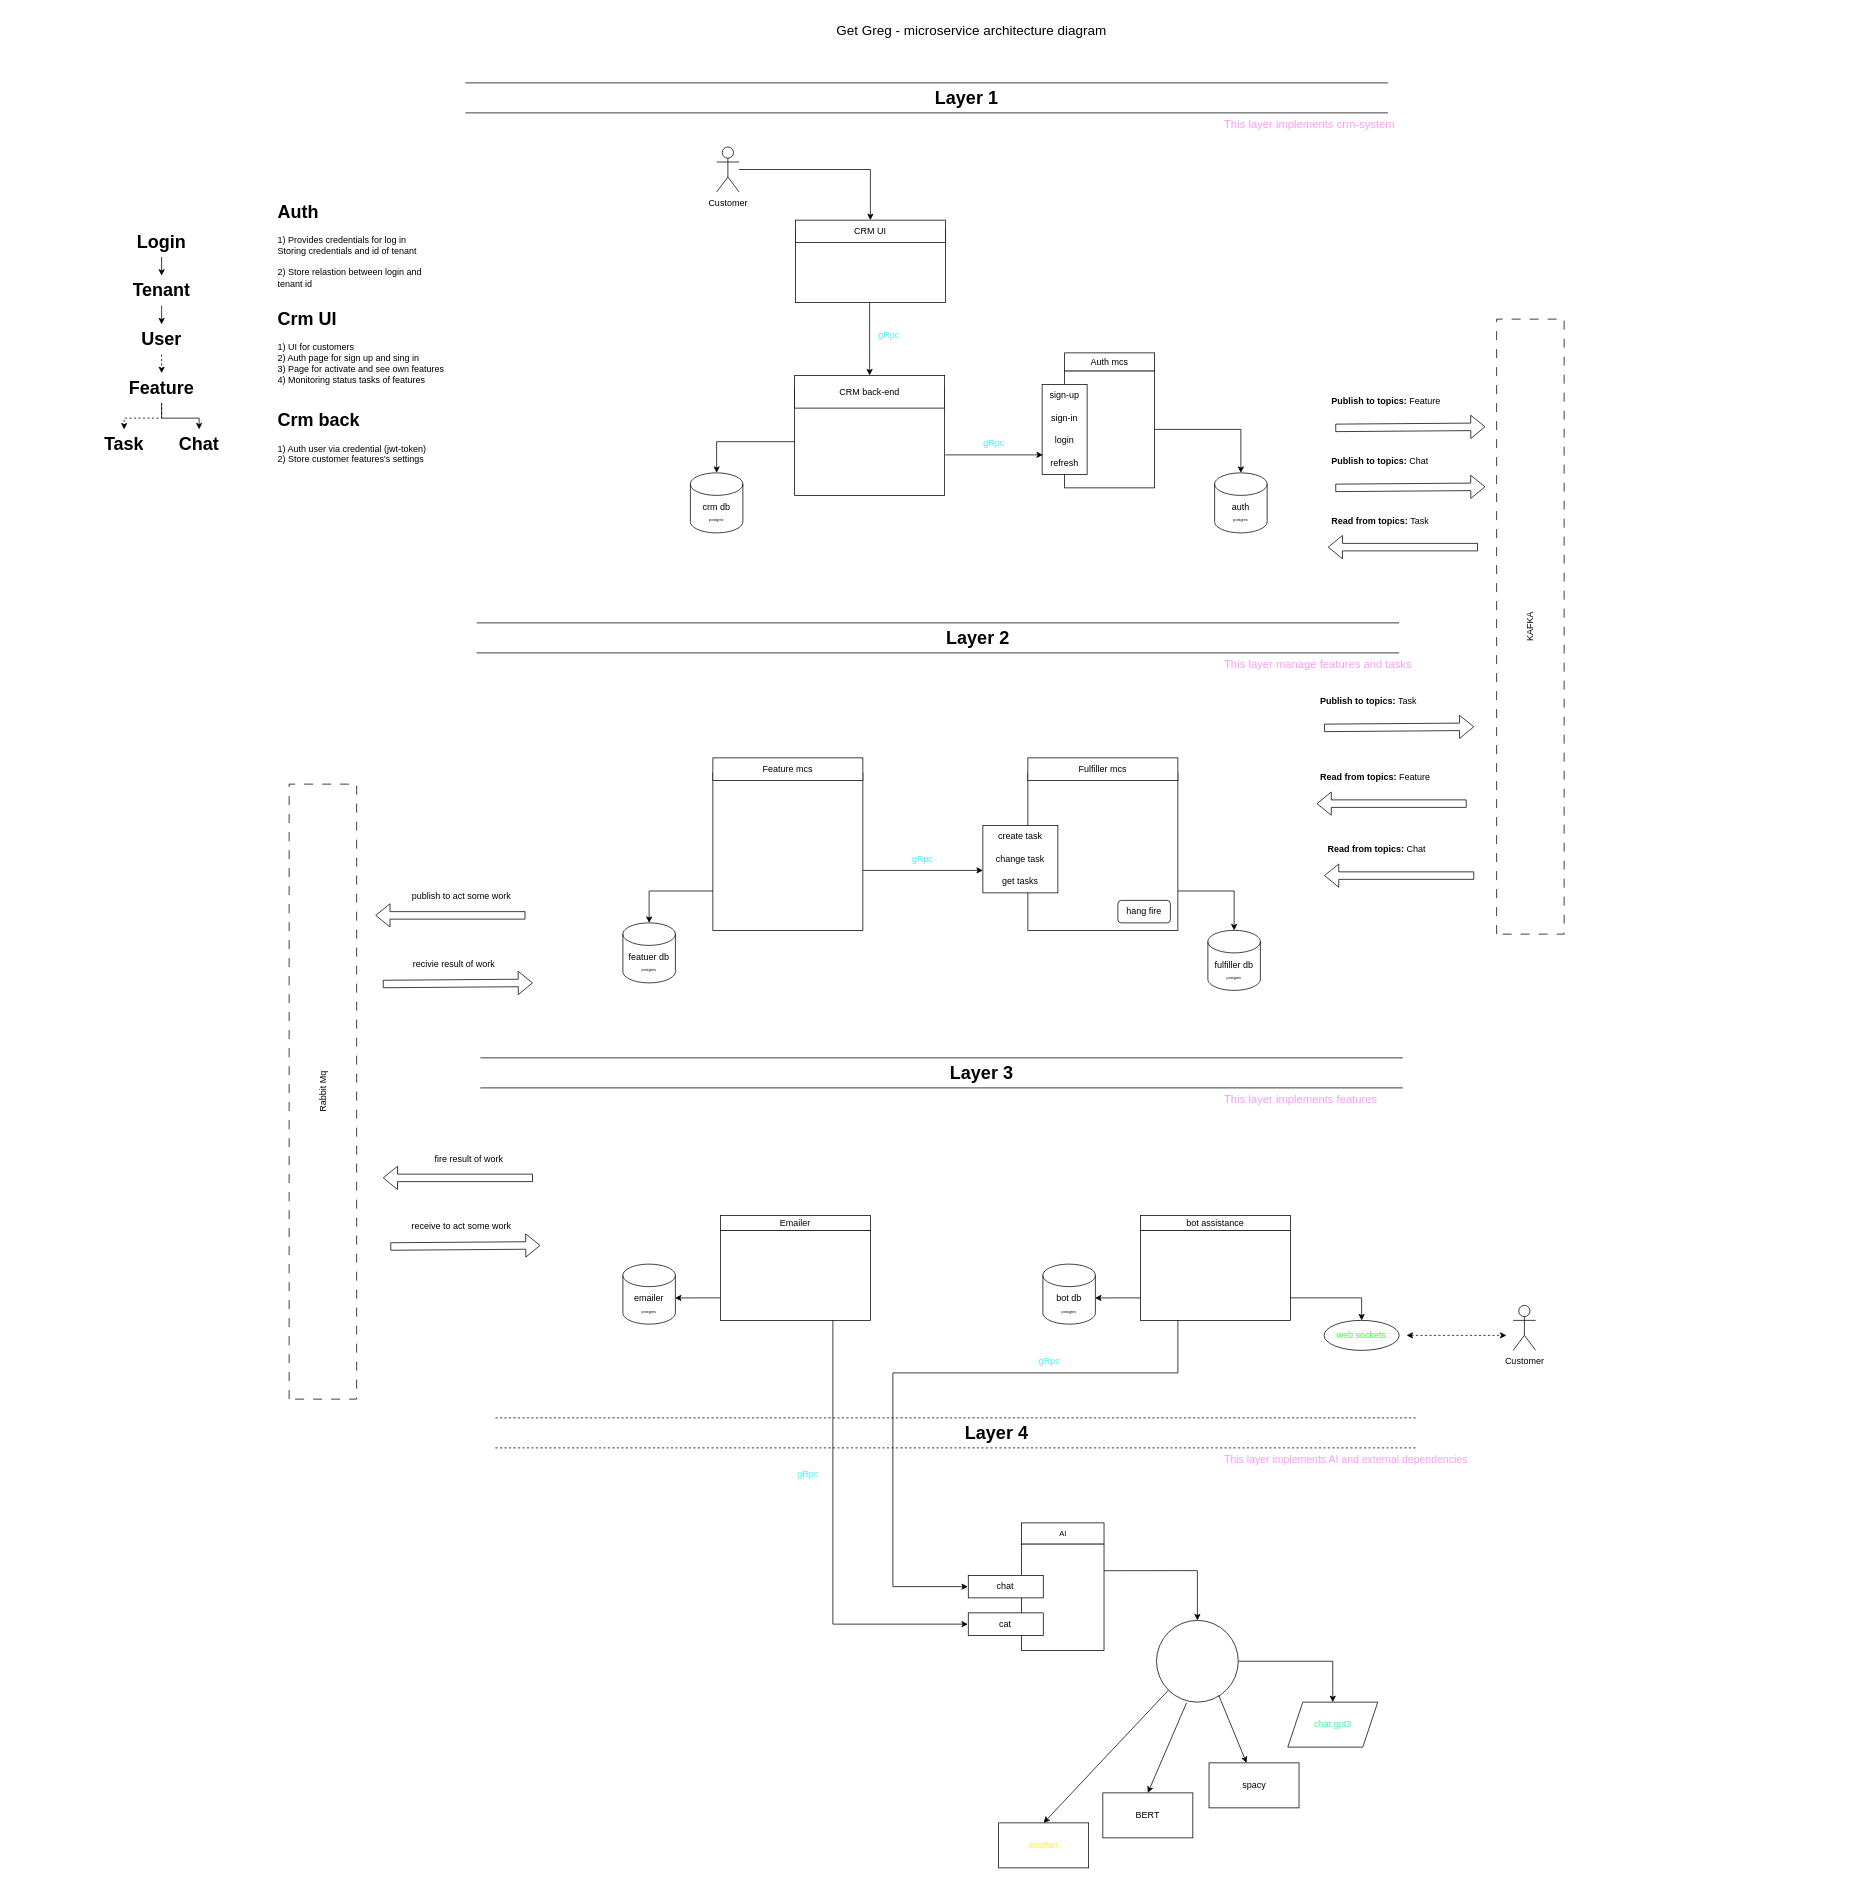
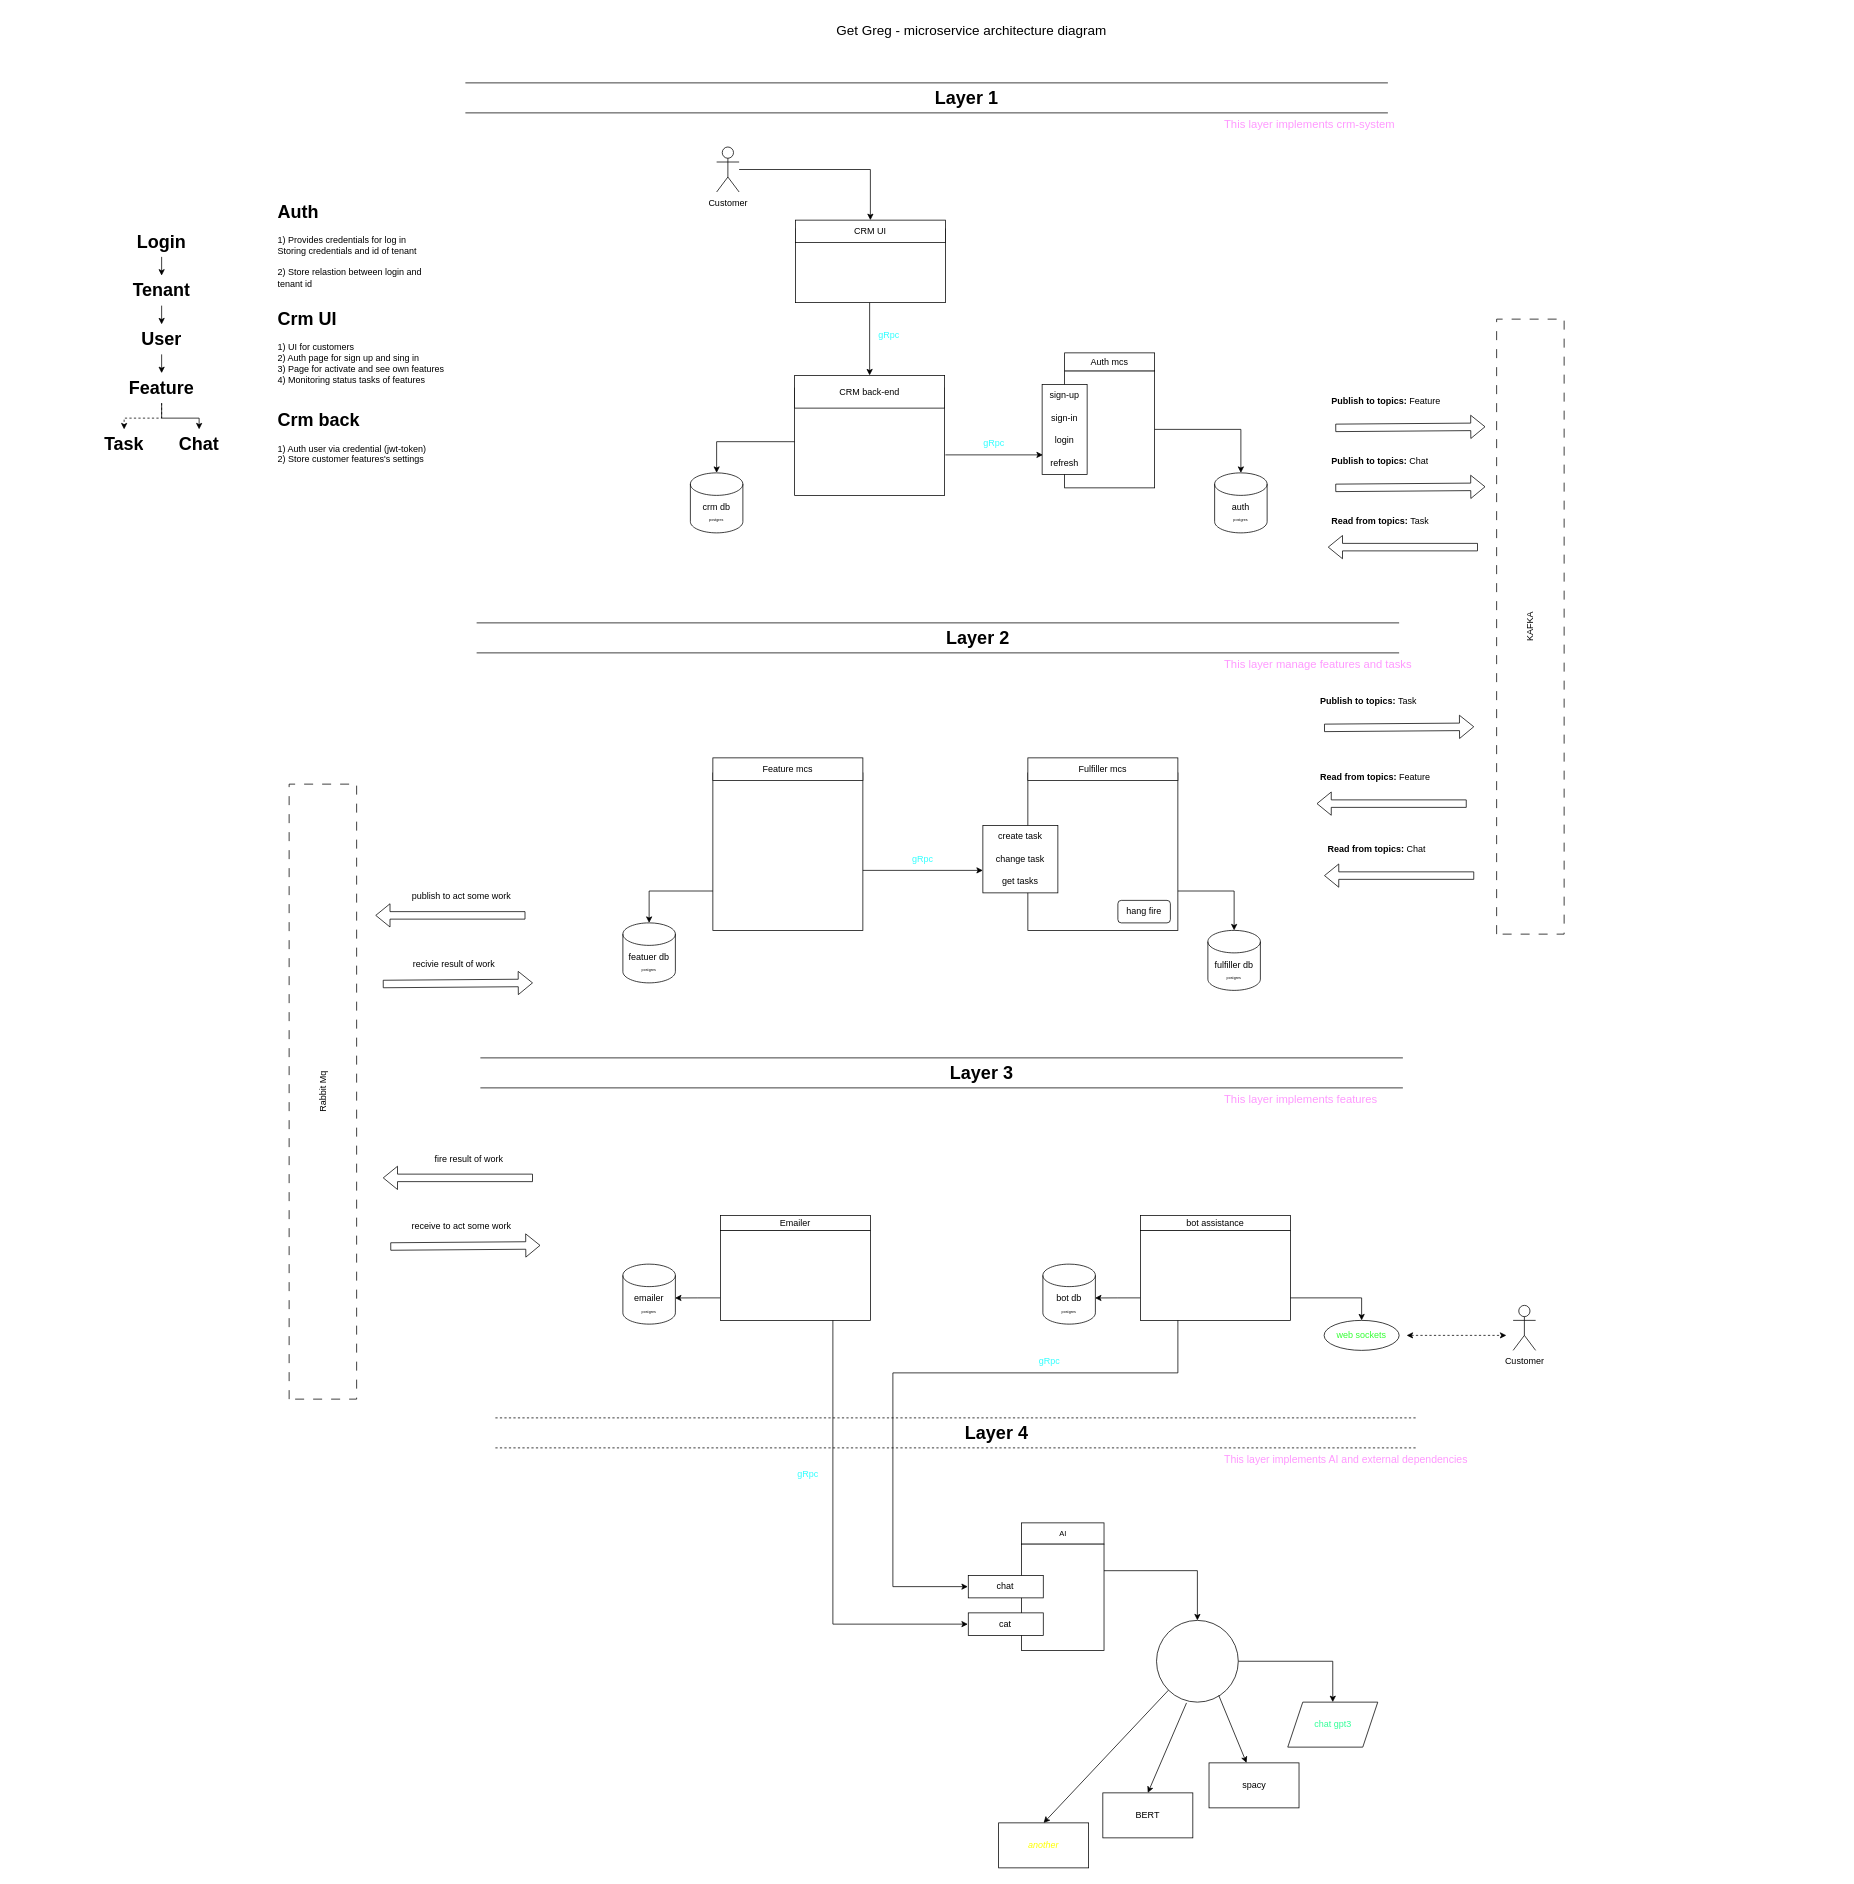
edge "User" -> "Feature": style dashed -> solid
